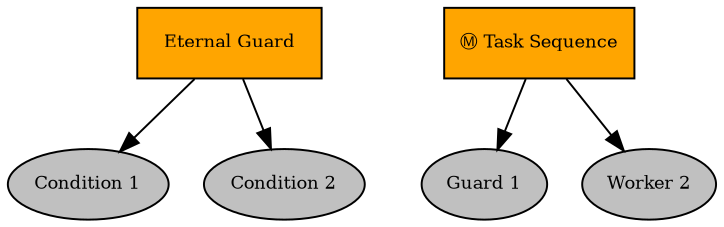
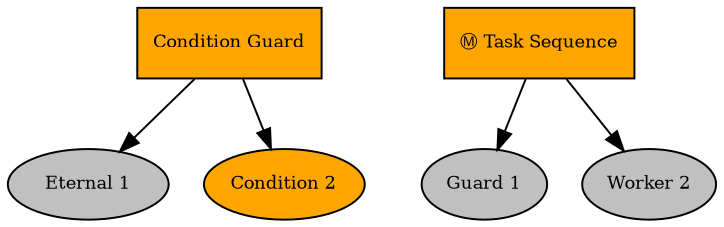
node "Eternal Guard": label "Eternal Guard" -> "Condition Guard"
node "Condition 1": label "Condition 1" -> "Eternal 1"
node "Condition 2": fillcolor gray -> orange
